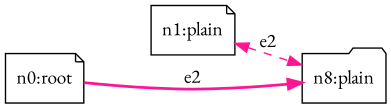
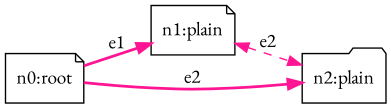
edge "n0:root" -> "n1:plain": added, label "e1"
node "n8:plain": label "n8:plain" -> "n2:plain"
